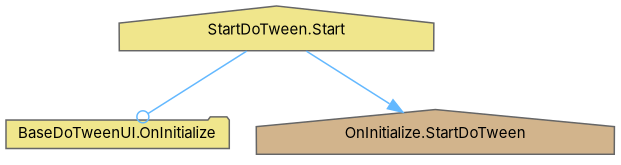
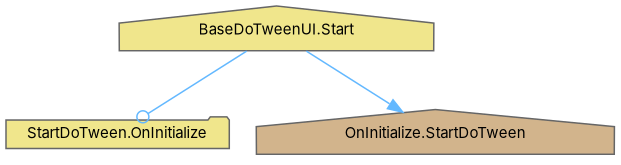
node "StartDoTween.Start": label "StartDoTween.Start" -> "BaseDoTweenUI.Start"
node "BaseDoTweenUI.OnInitialize": label "BaseDoTweenUI.OnInitialize" -> "StartDoTween.OnInitialize"
